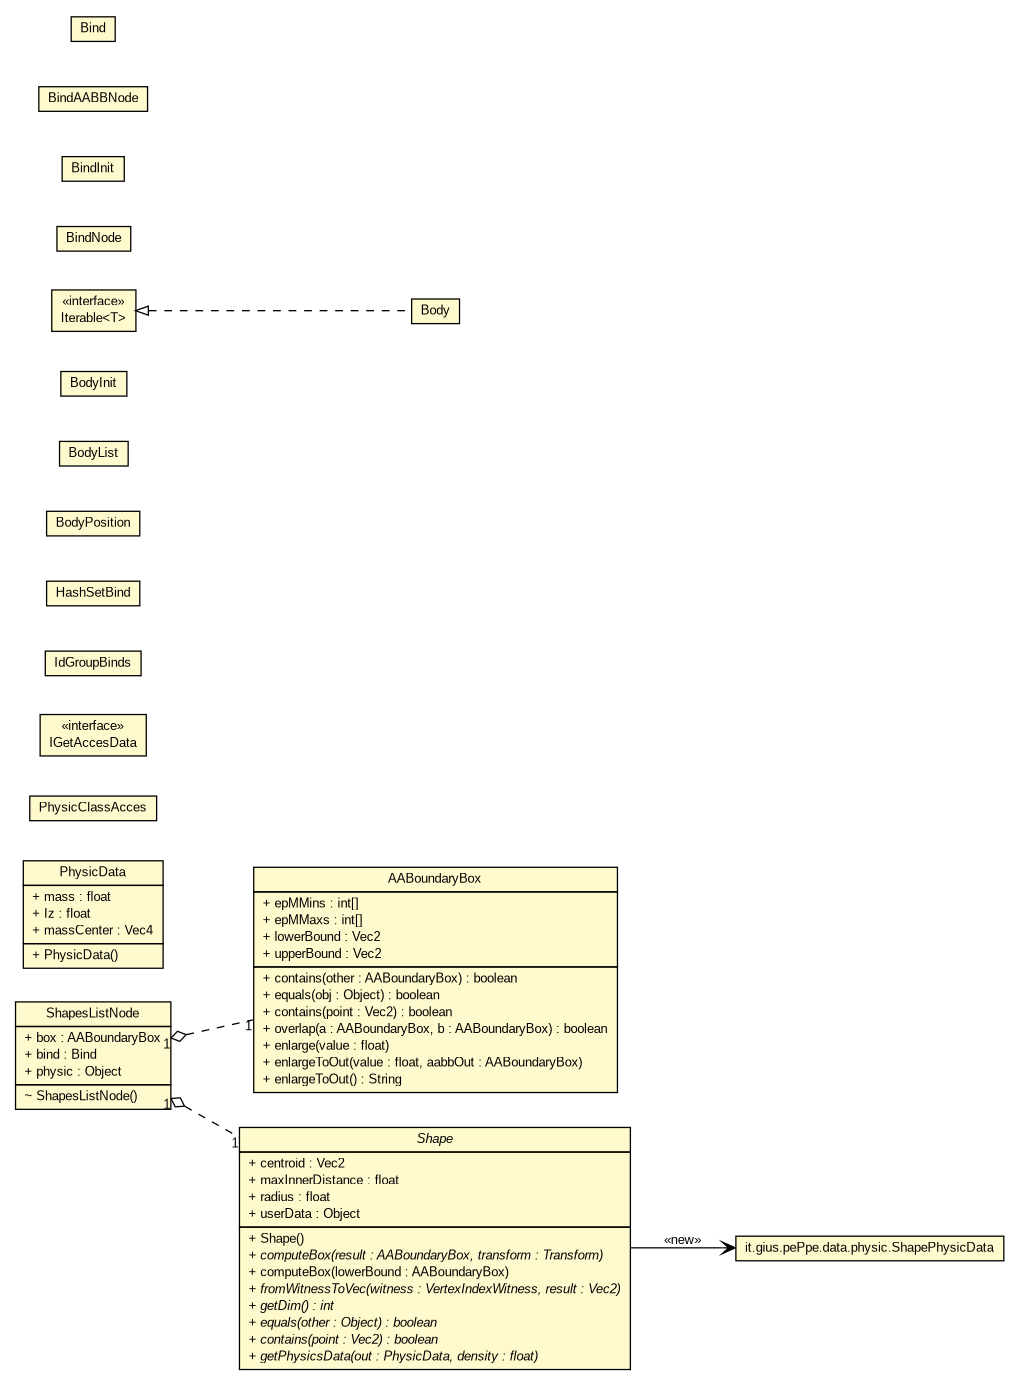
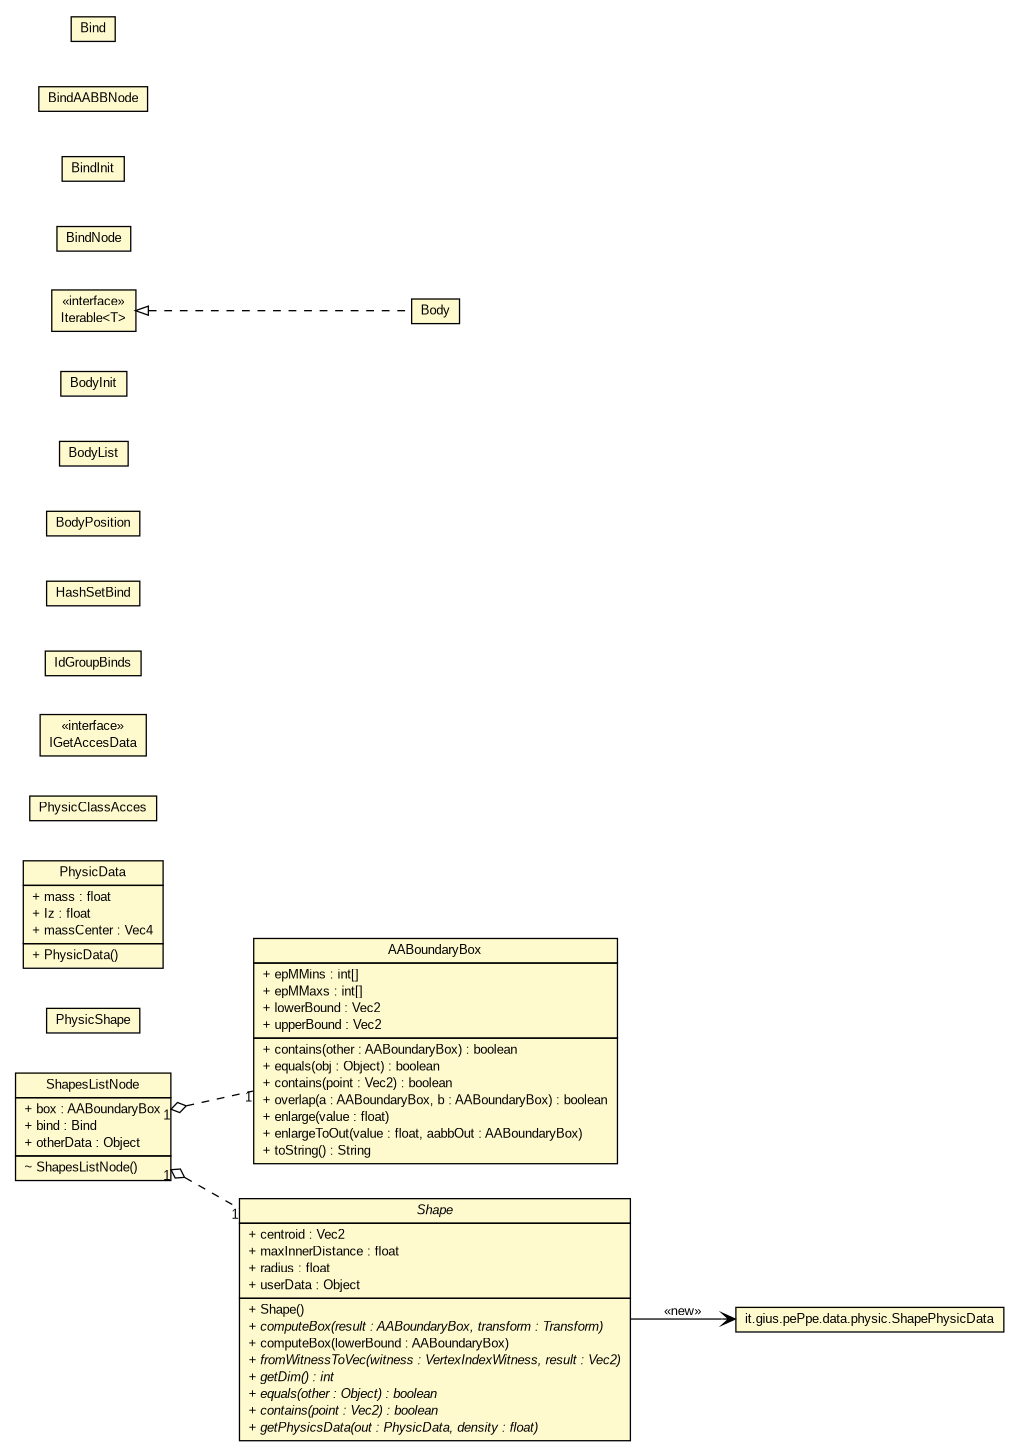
node "PhysicShape": added
node "ShapesListNode": text "+ physic : Object" -> "+ otherData : Object"
node "AABoundaryBox": text "+ enlargeToOut() : String" -> "+ toString() : String"
